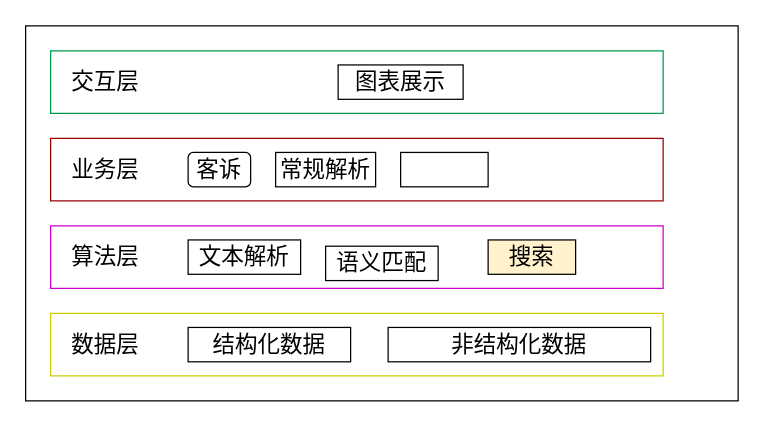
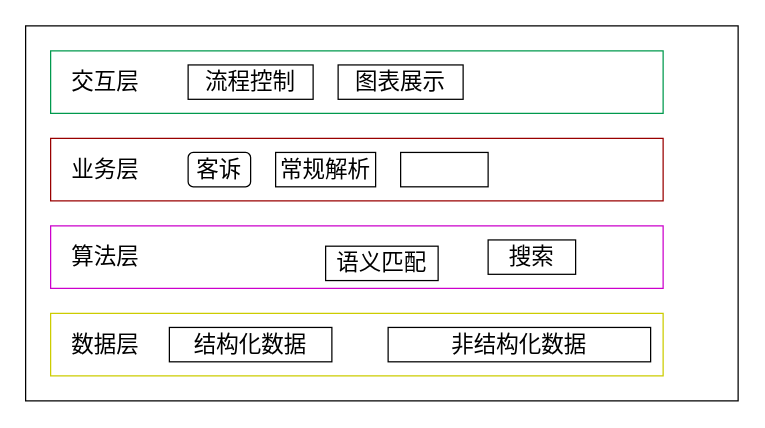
node "流程控制": added
node "文本解析": removed
node "搜索": fillcolor #fff2cc -> #ffffff
node "结构化数据": moved (269, 344) -> (251, 344)
